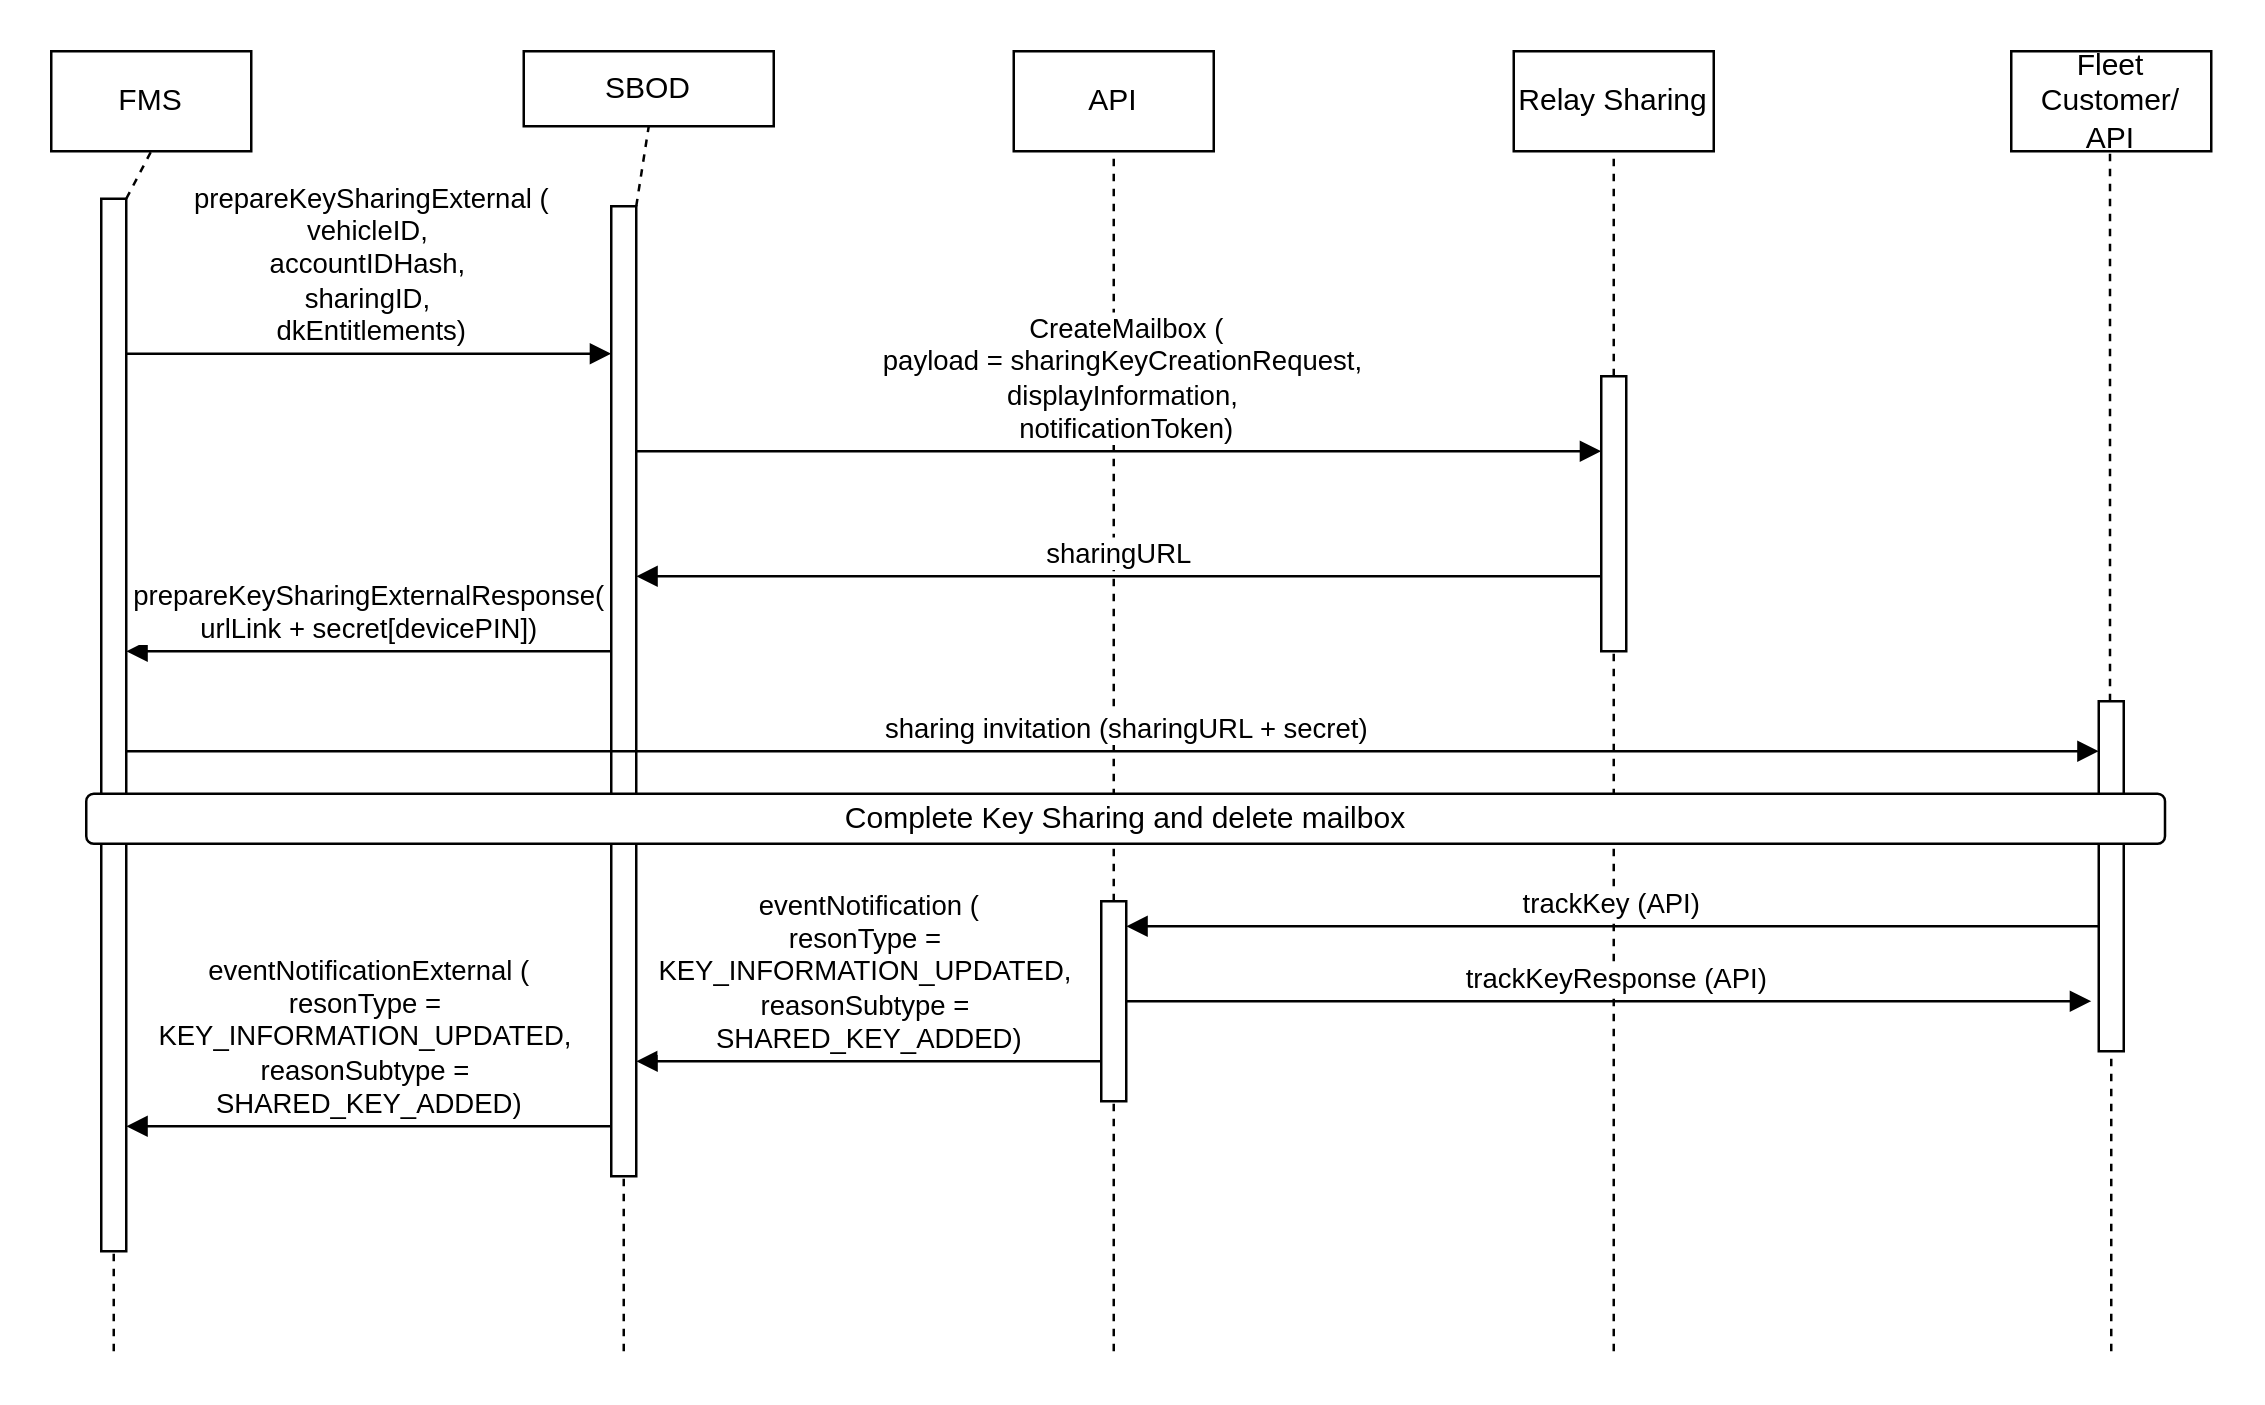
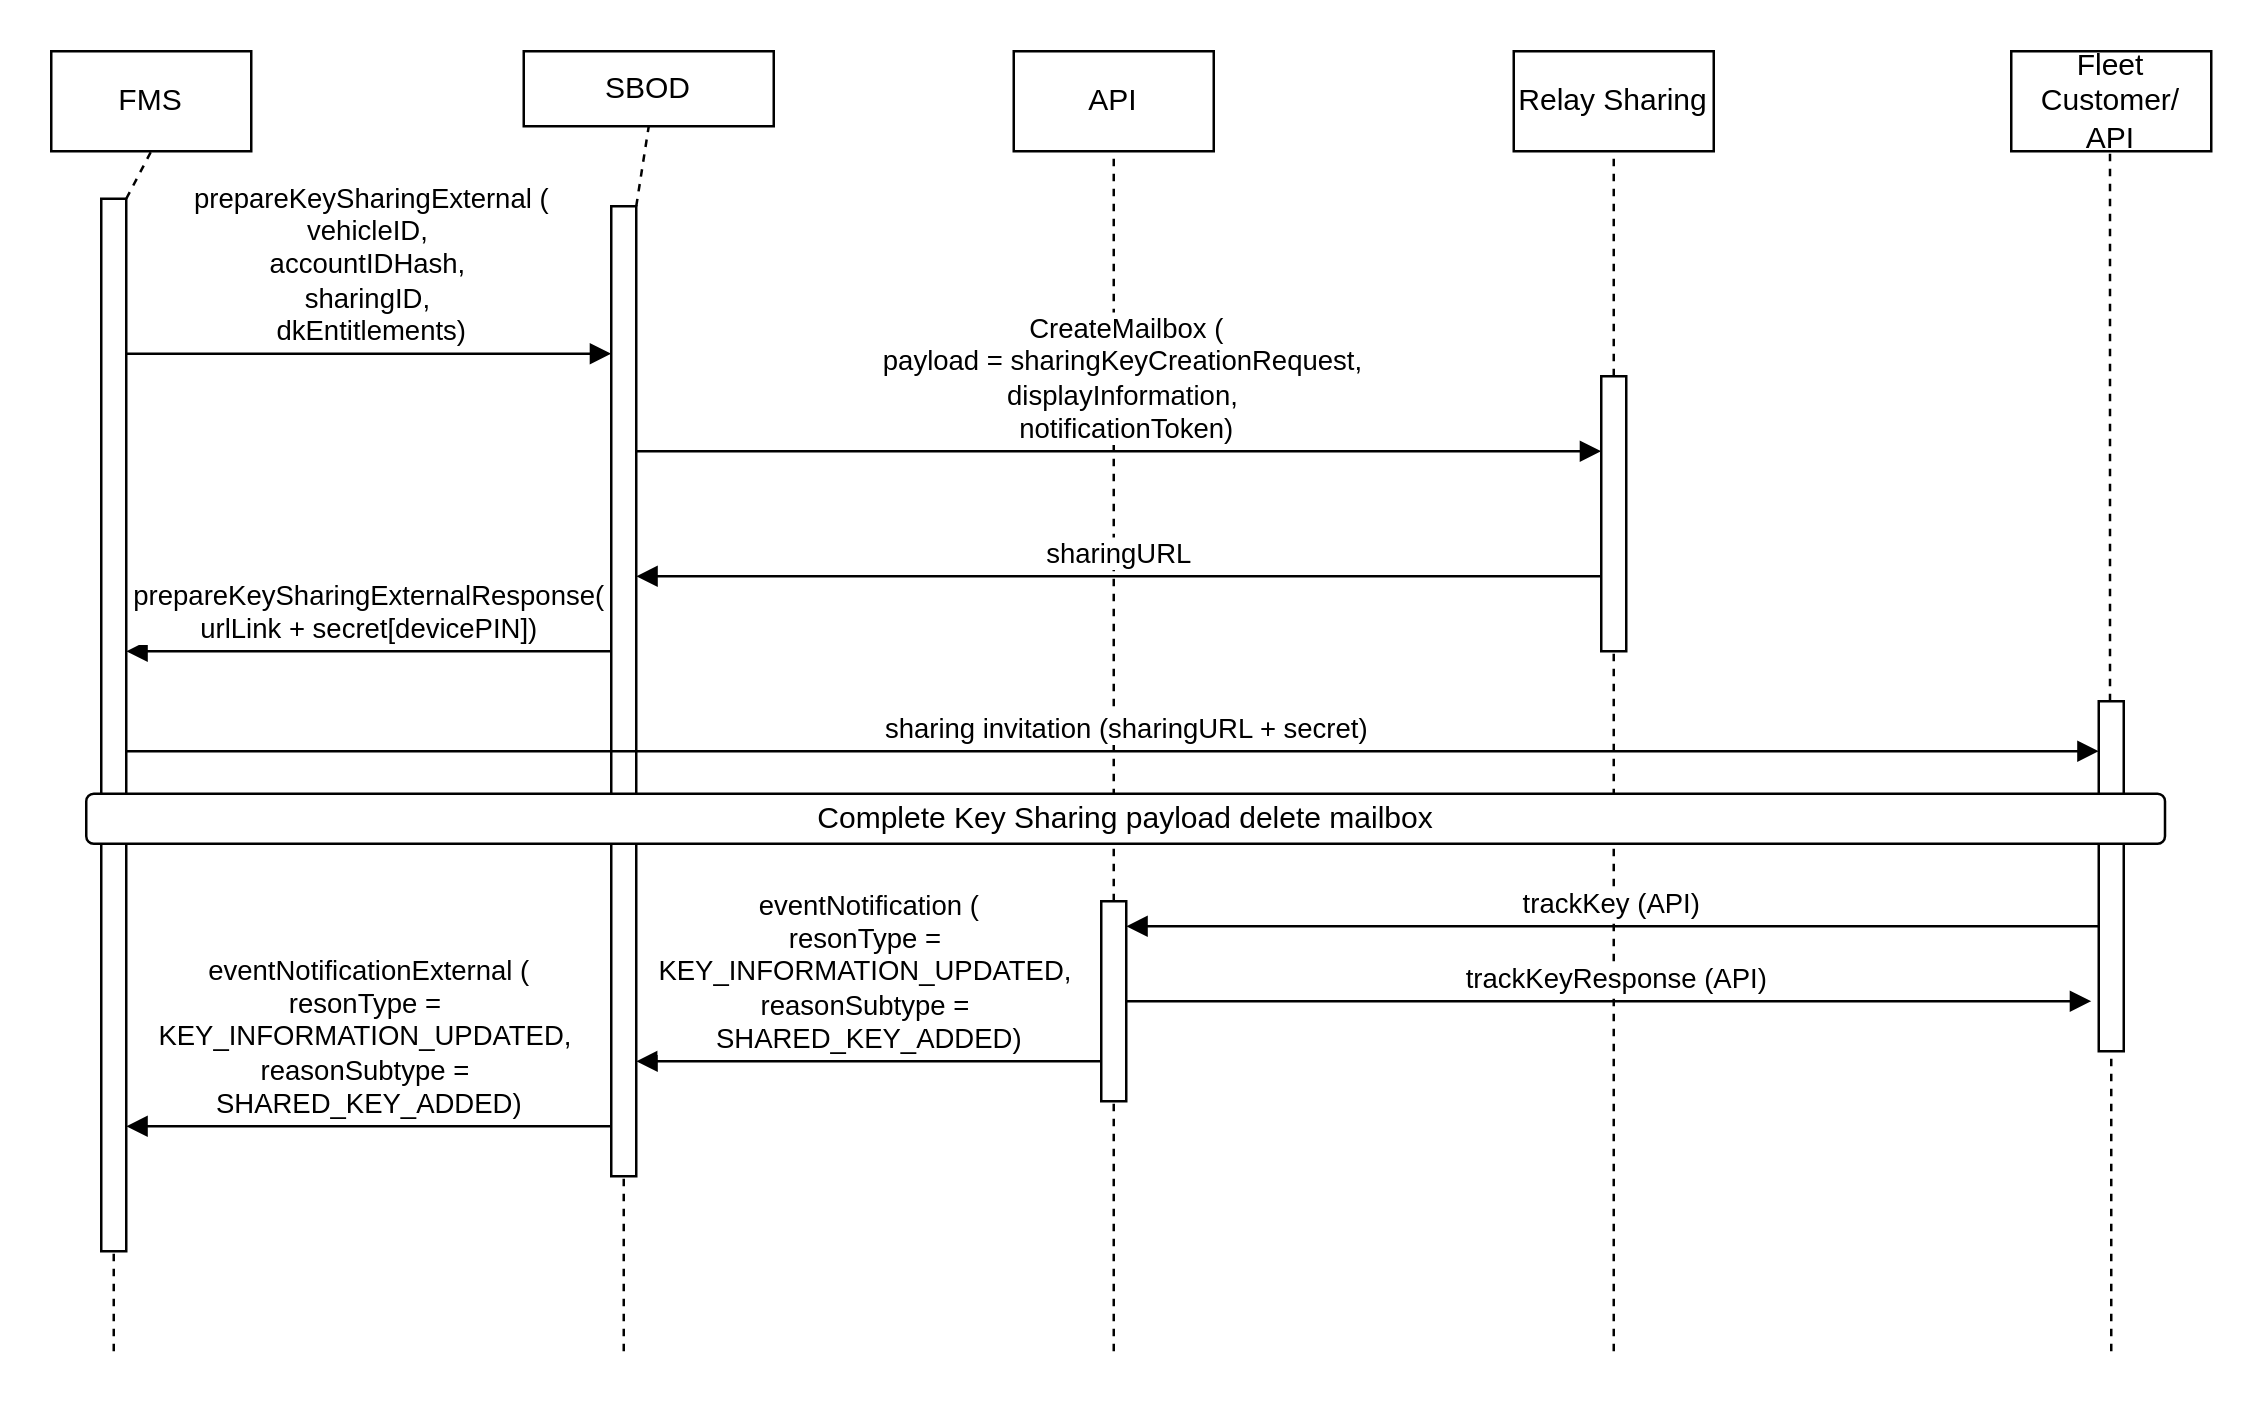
node "Complete Key Sharing and delete mailbox": label "Complete Key Sharing and delete mailbox" -> "Complete Key Sharing payload delete mailbox"
